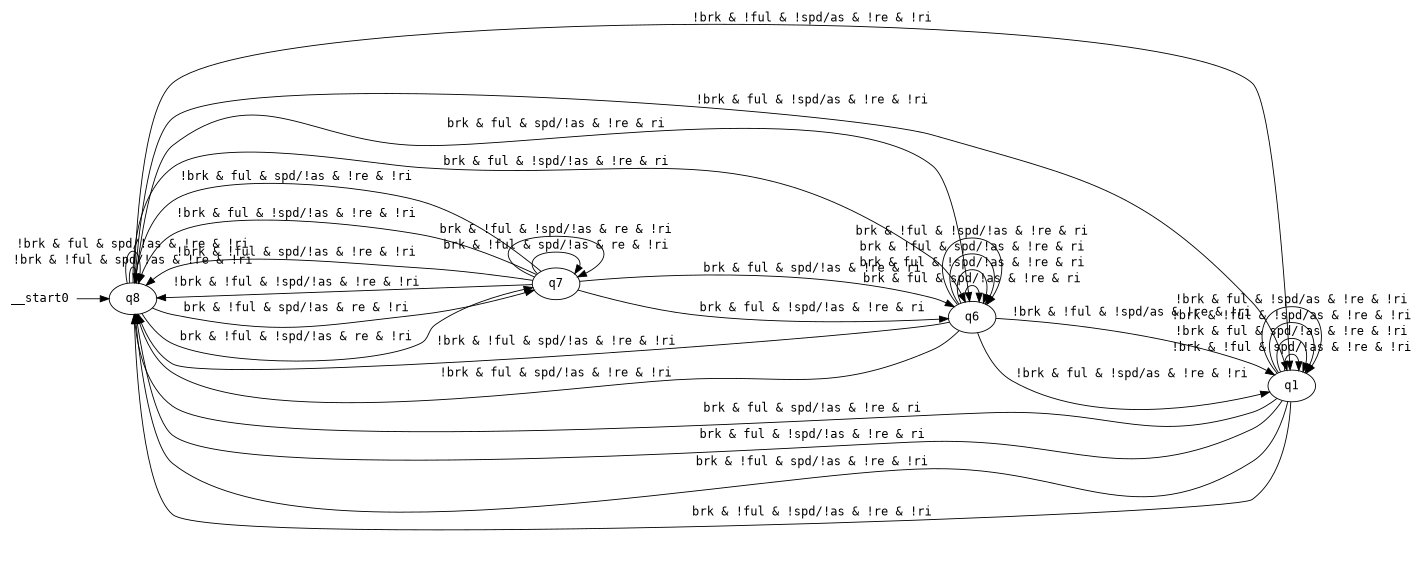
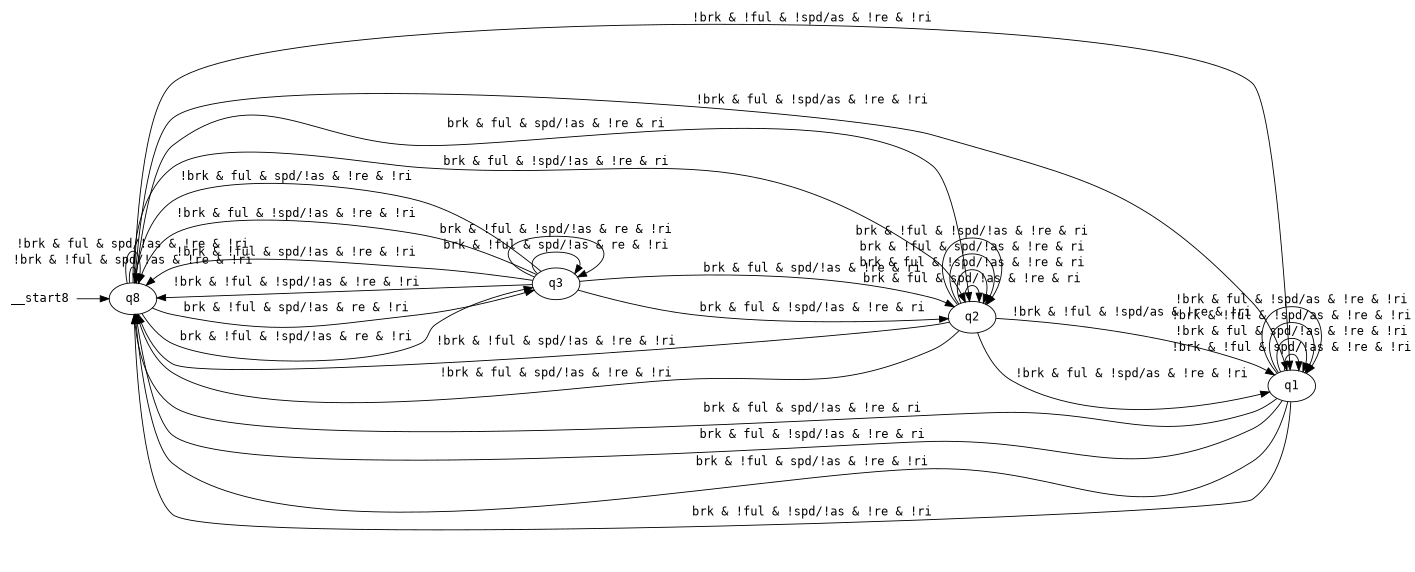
node "q7": label "q7" -> "q3"
node "__start0": label "__start0" -> "__start8"
node "q6": label "q6" -> "q2"
